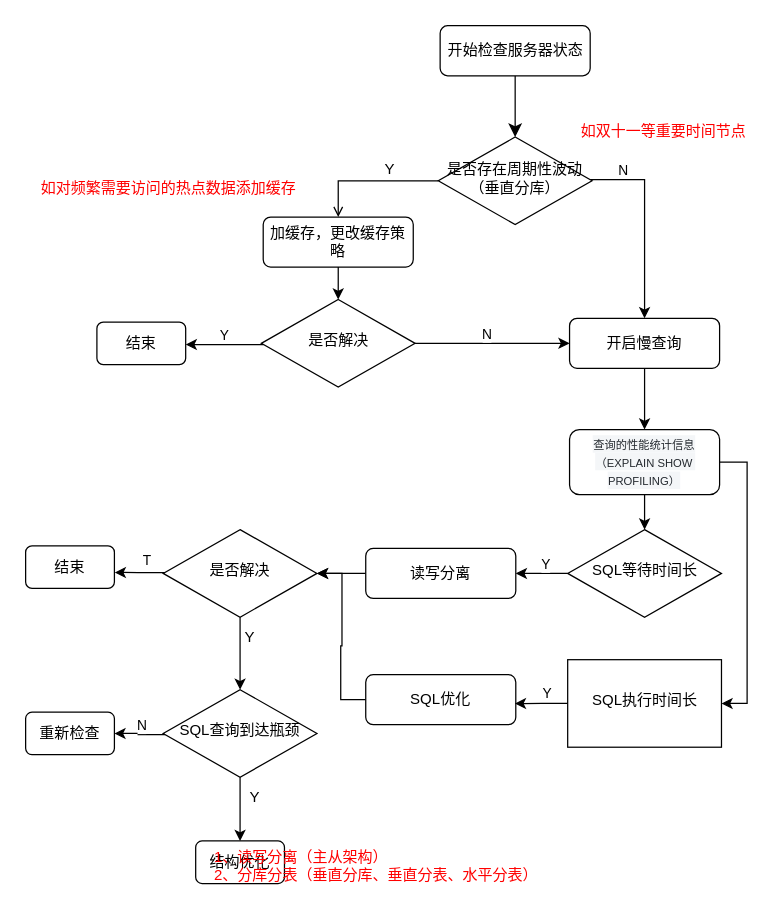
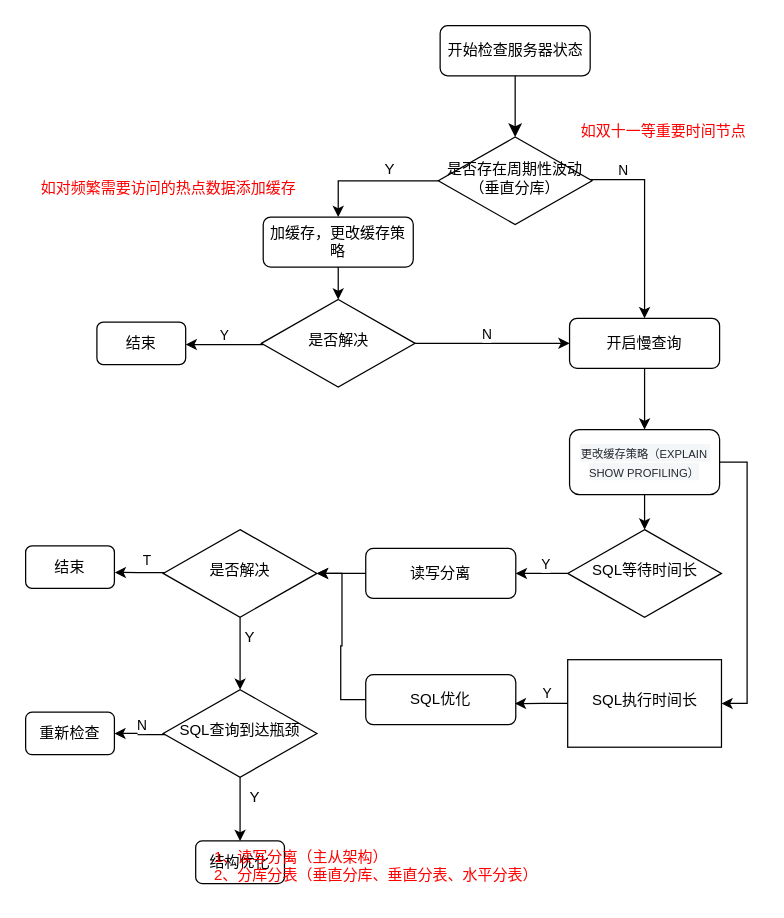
edge "是否存在周期性波动（垂直分库）" -> "加缓存，更改缓存策略": arrowhead open -> classic
node "查询的性能统计信息（EXPLAIN SHOW PROFILING）": label "查询的性能统计信息（EXPLAIN SHOW PROFILING）" -> "更改缓存策略（EXPLAIN SHOW PROFILING）"
